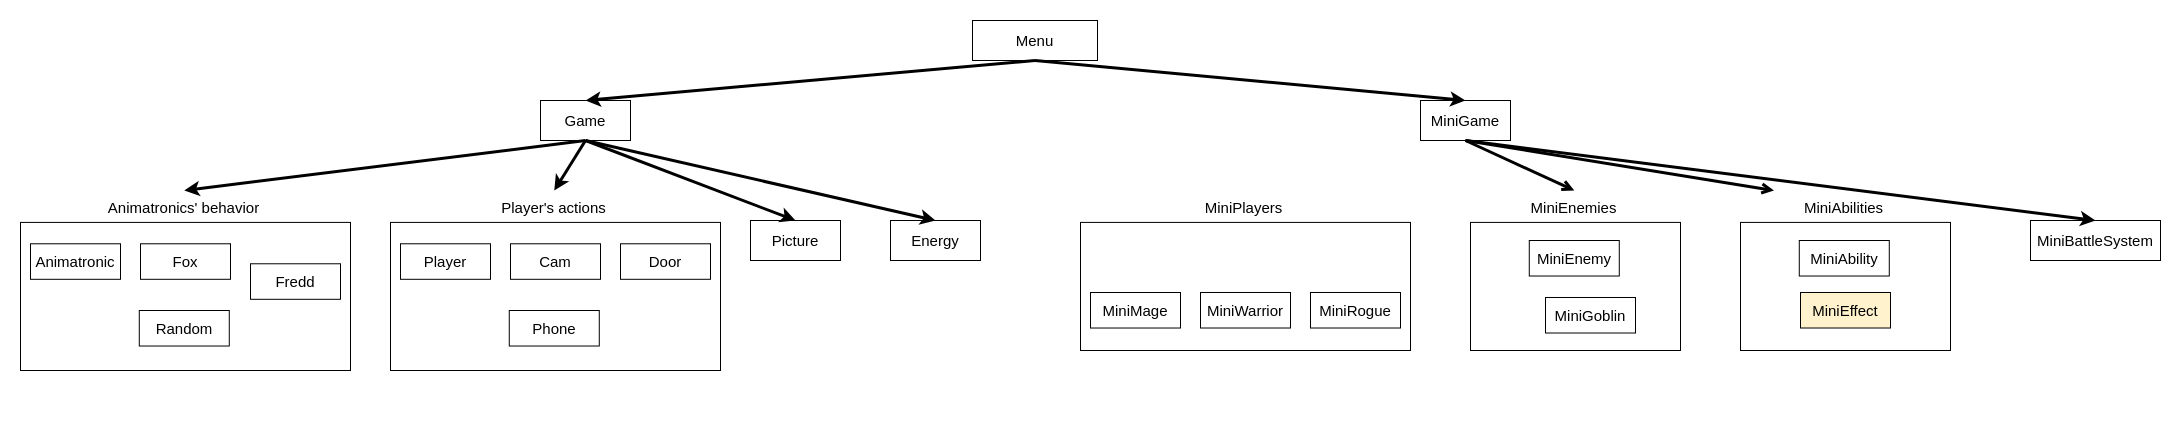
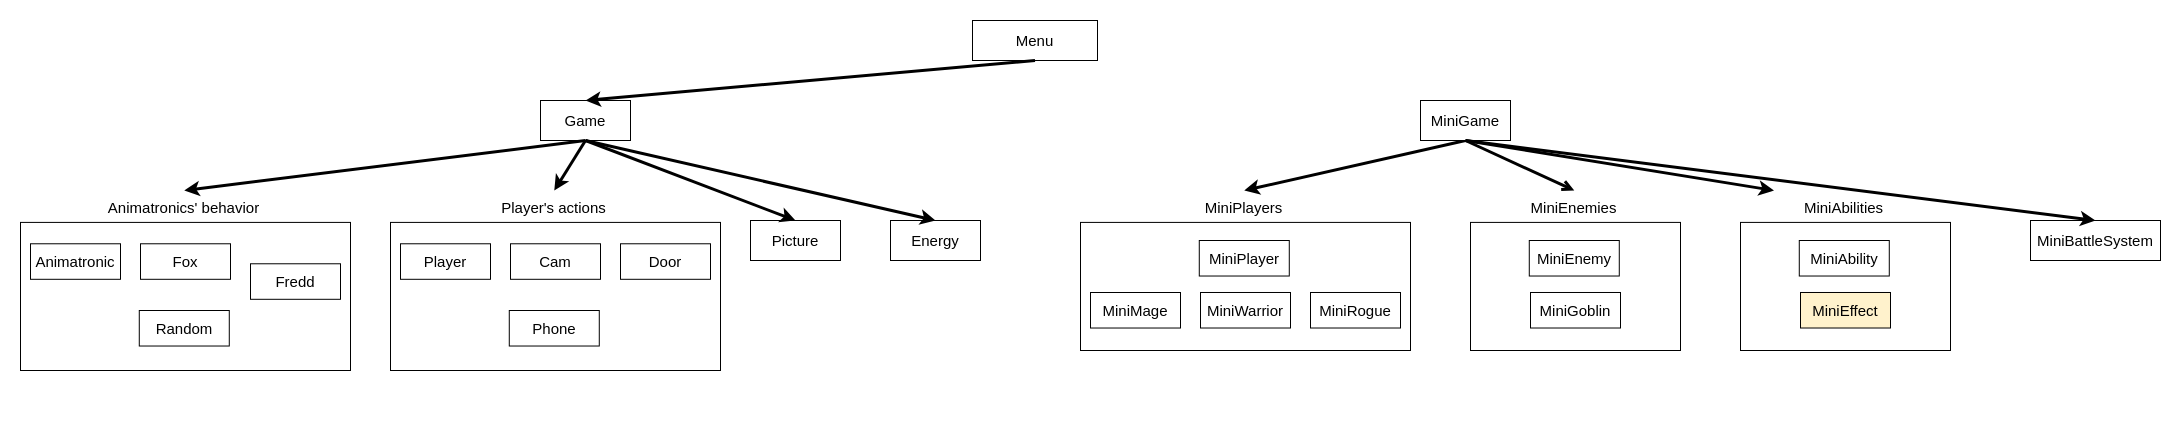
edge "Menu" -> "MiniGame": removed
edge "MiniGame" -> "MiniPlayers": added
edge "MiniGame" -> "MiniAbilities": arrowhead open -> classic
node "MiniPlayer": added
node "MiniGoblin": moved (1591, 315) -> (1576, 310)
